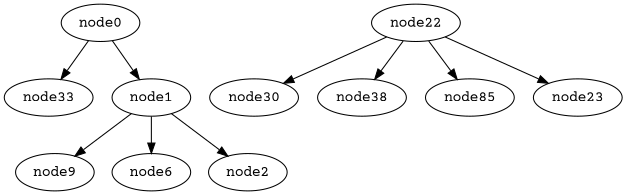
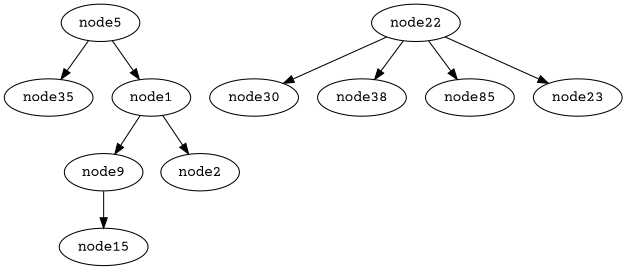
node "node0": label "node0" -> "node5"
node "node33": label "node33" -> "node35"
node "node6": removed
node "node15": added
